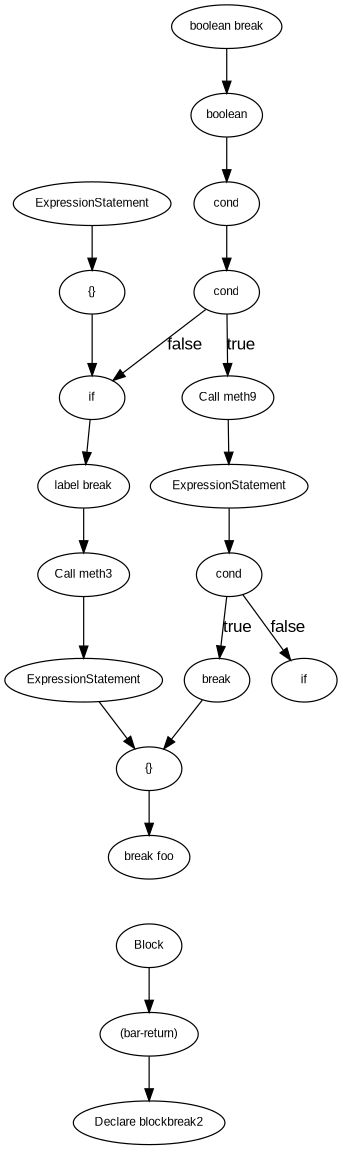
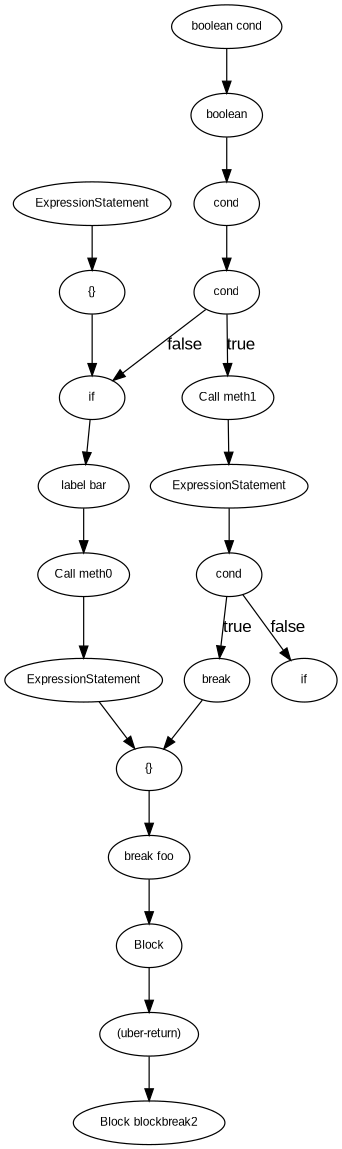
node "boolean break": label "boolean break" -> "boolean cond"
node "Call meth9": label "Call meth9" -> "Call meth1"
node "label break": label "label break" -> "label bar"
node "Call meth3": label "Call meth3" -> "Call meth0"
edge "break foo" -> "Block": added
node "(bar-return)": label "(bar-return)" -> "(uber-return)"
node "Declare blockbreak2": label "Declare blockbreak2" -> "Block blockbreak2"
